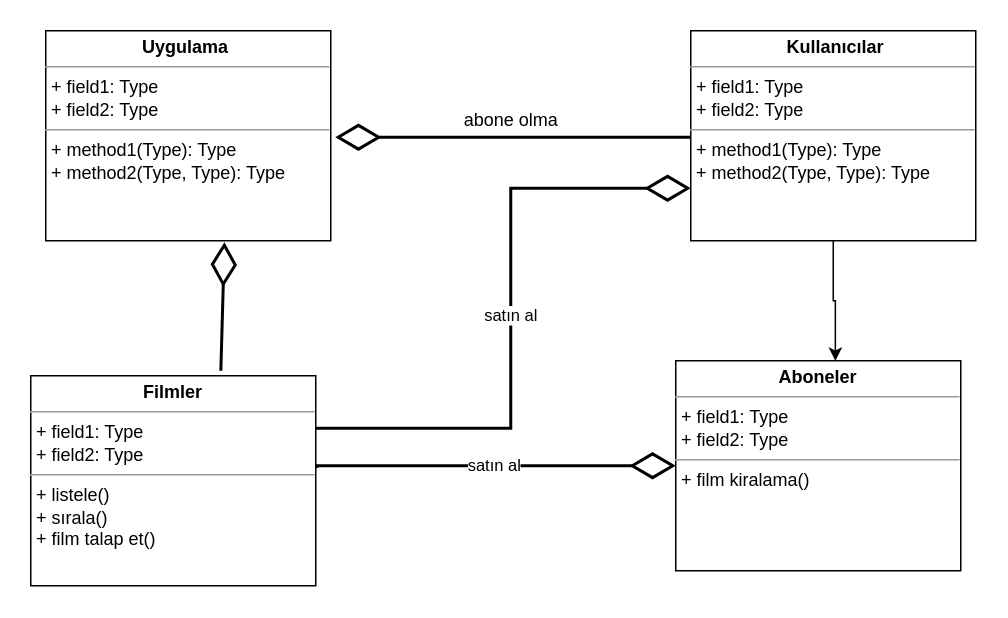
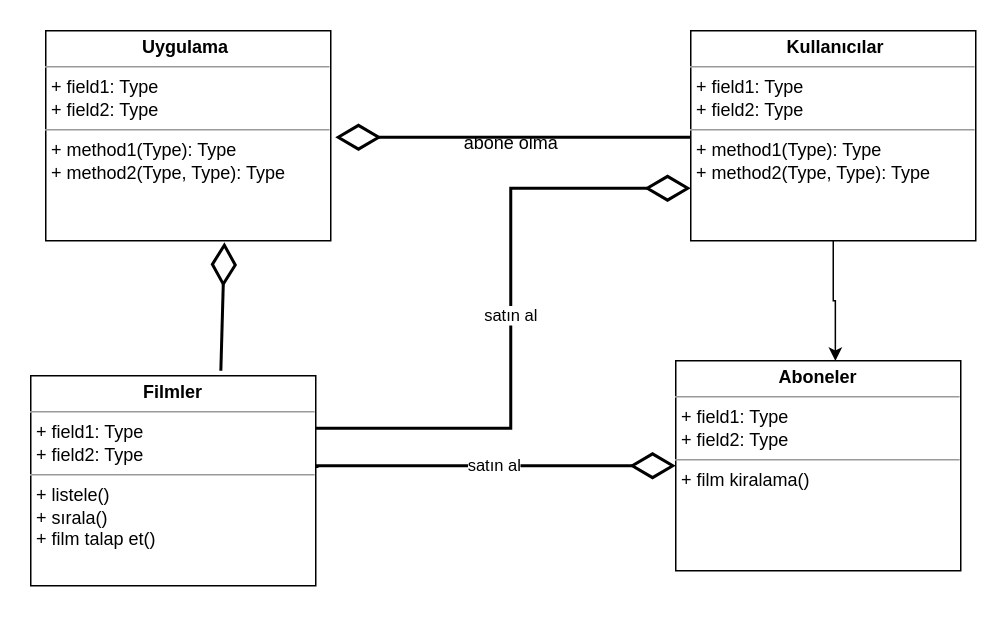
node "abone olma": moved (511, 121) -> (511, 143)
